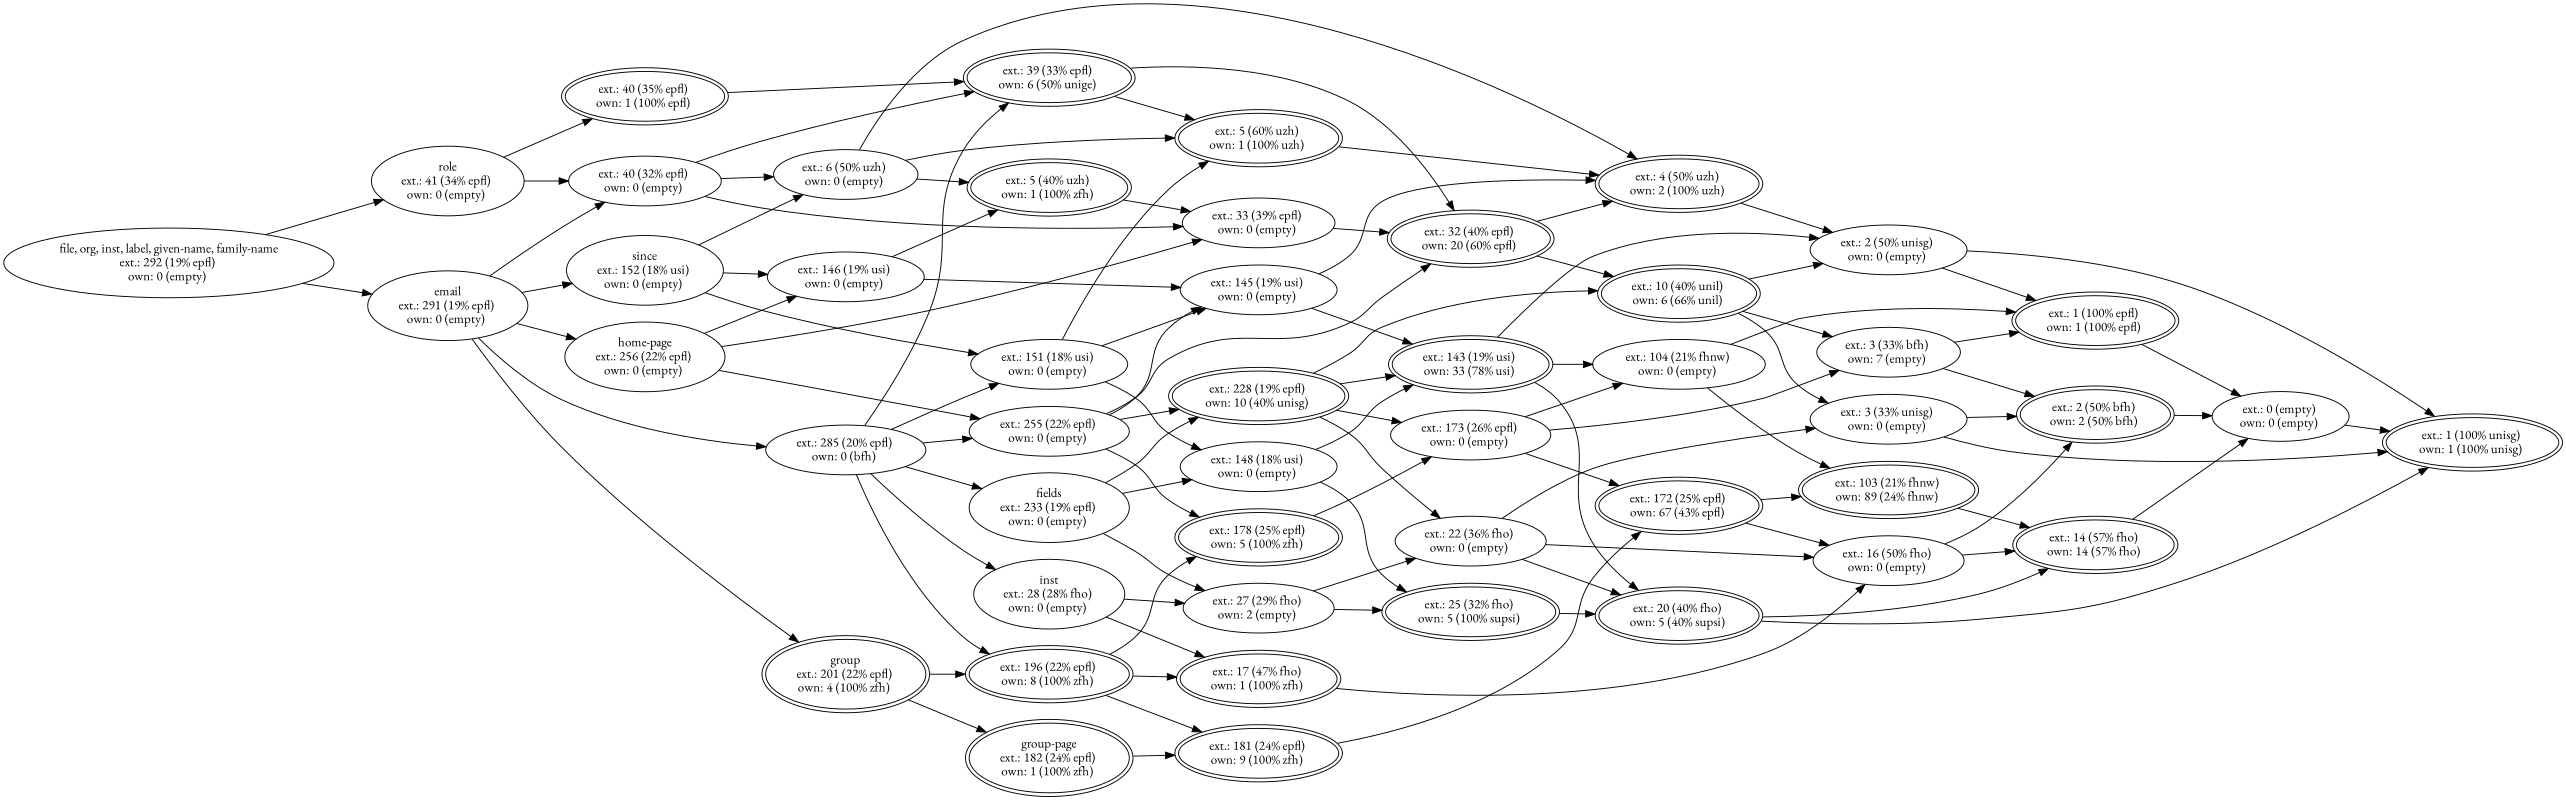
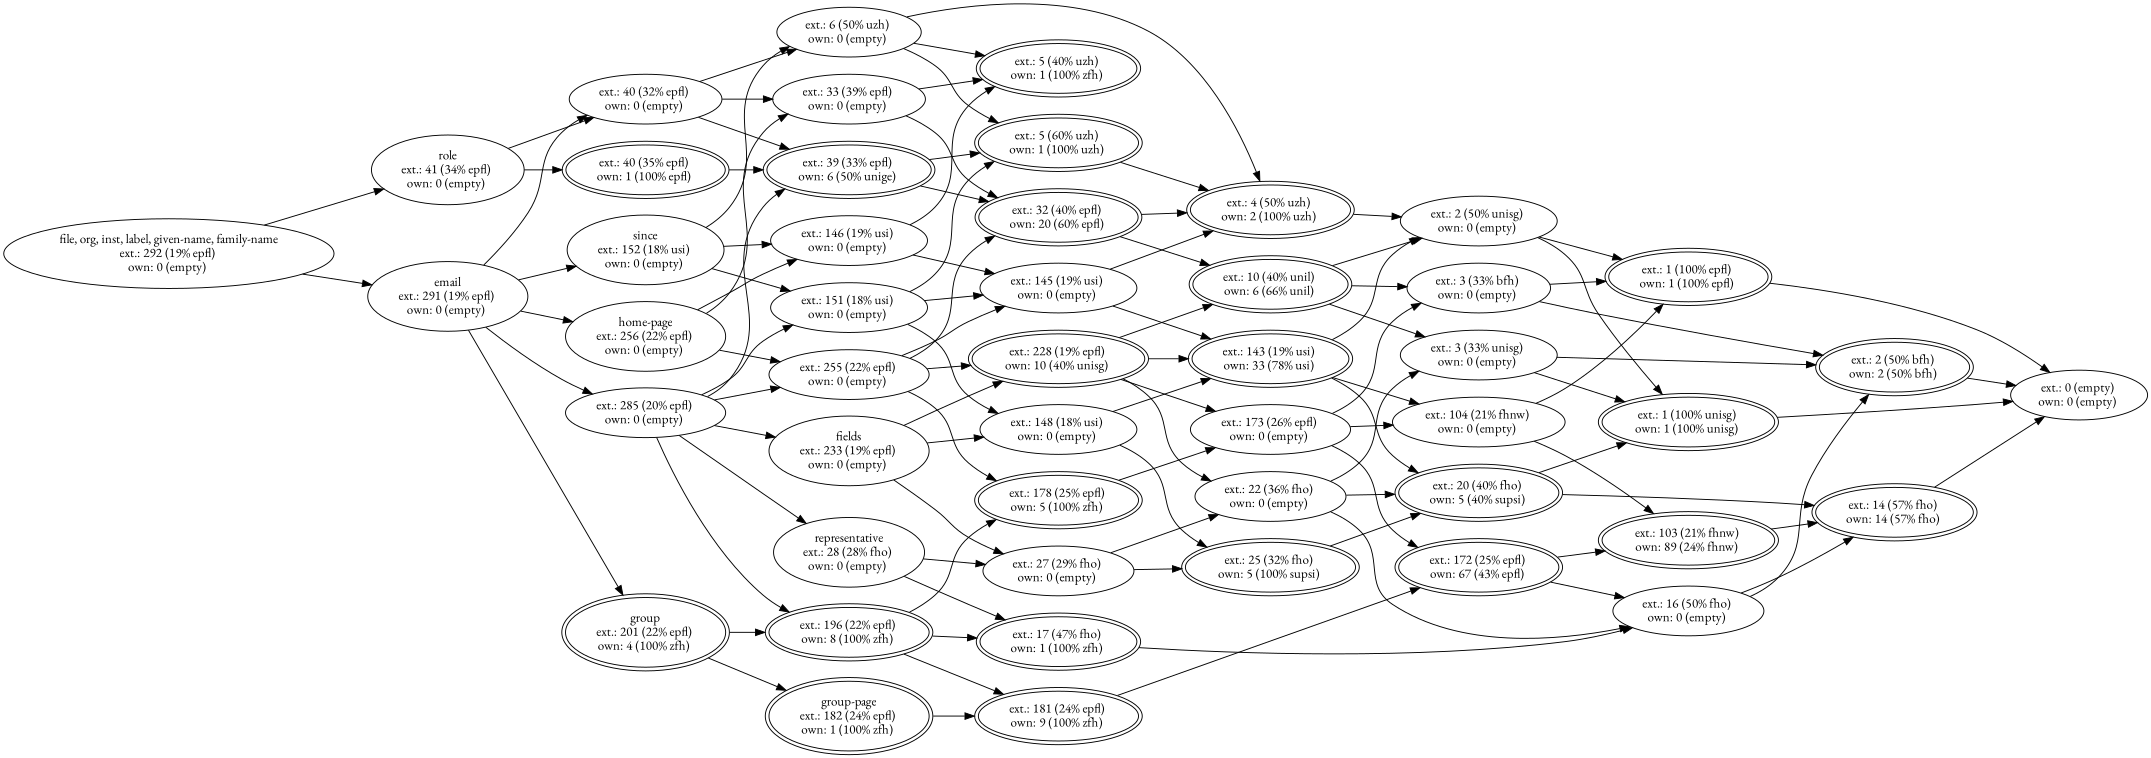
edge "ext.: 5 (40% uzh) own: 1 (100% zfh)" -> "ext.: 33 (39% epfl) own: 0 (empty)": reversed
node "ext.: 3 (33% bfh) own: 7 (empty)": label "ext.: 3 (33% bfh) own: 7 (empty)" -> "ext.: 3 (33% bfh) own: 0 (empty)"
edge "ext.: 0 (empty) own: 0 (empty)" -> "ext.: 1 (100% unisg) own: 1 (100% unisg)": reversed
node "ext.: 285 (20% epfl) own: 0 (bfh)": label "ext.: 285 (20% epfl) own: 0 (bfh)" -> "ext.: 285 (20% epfl) own: 0 (empty)"
node "inst ext.: 28 (28% fho) own: 0 (empty)": label "inst ext.: 28 (28% fho) own: 0 (empty)" -> "representative ext.: 28 (28% fho) own: 0 (empty)"
node "ext.: 27 (29% fho) own: 2 (empty)": label "ext.: 27 (29% fho) own: 2 (empty)" -> "ext.: 27 (29% fho) own: 0 (empty)"
